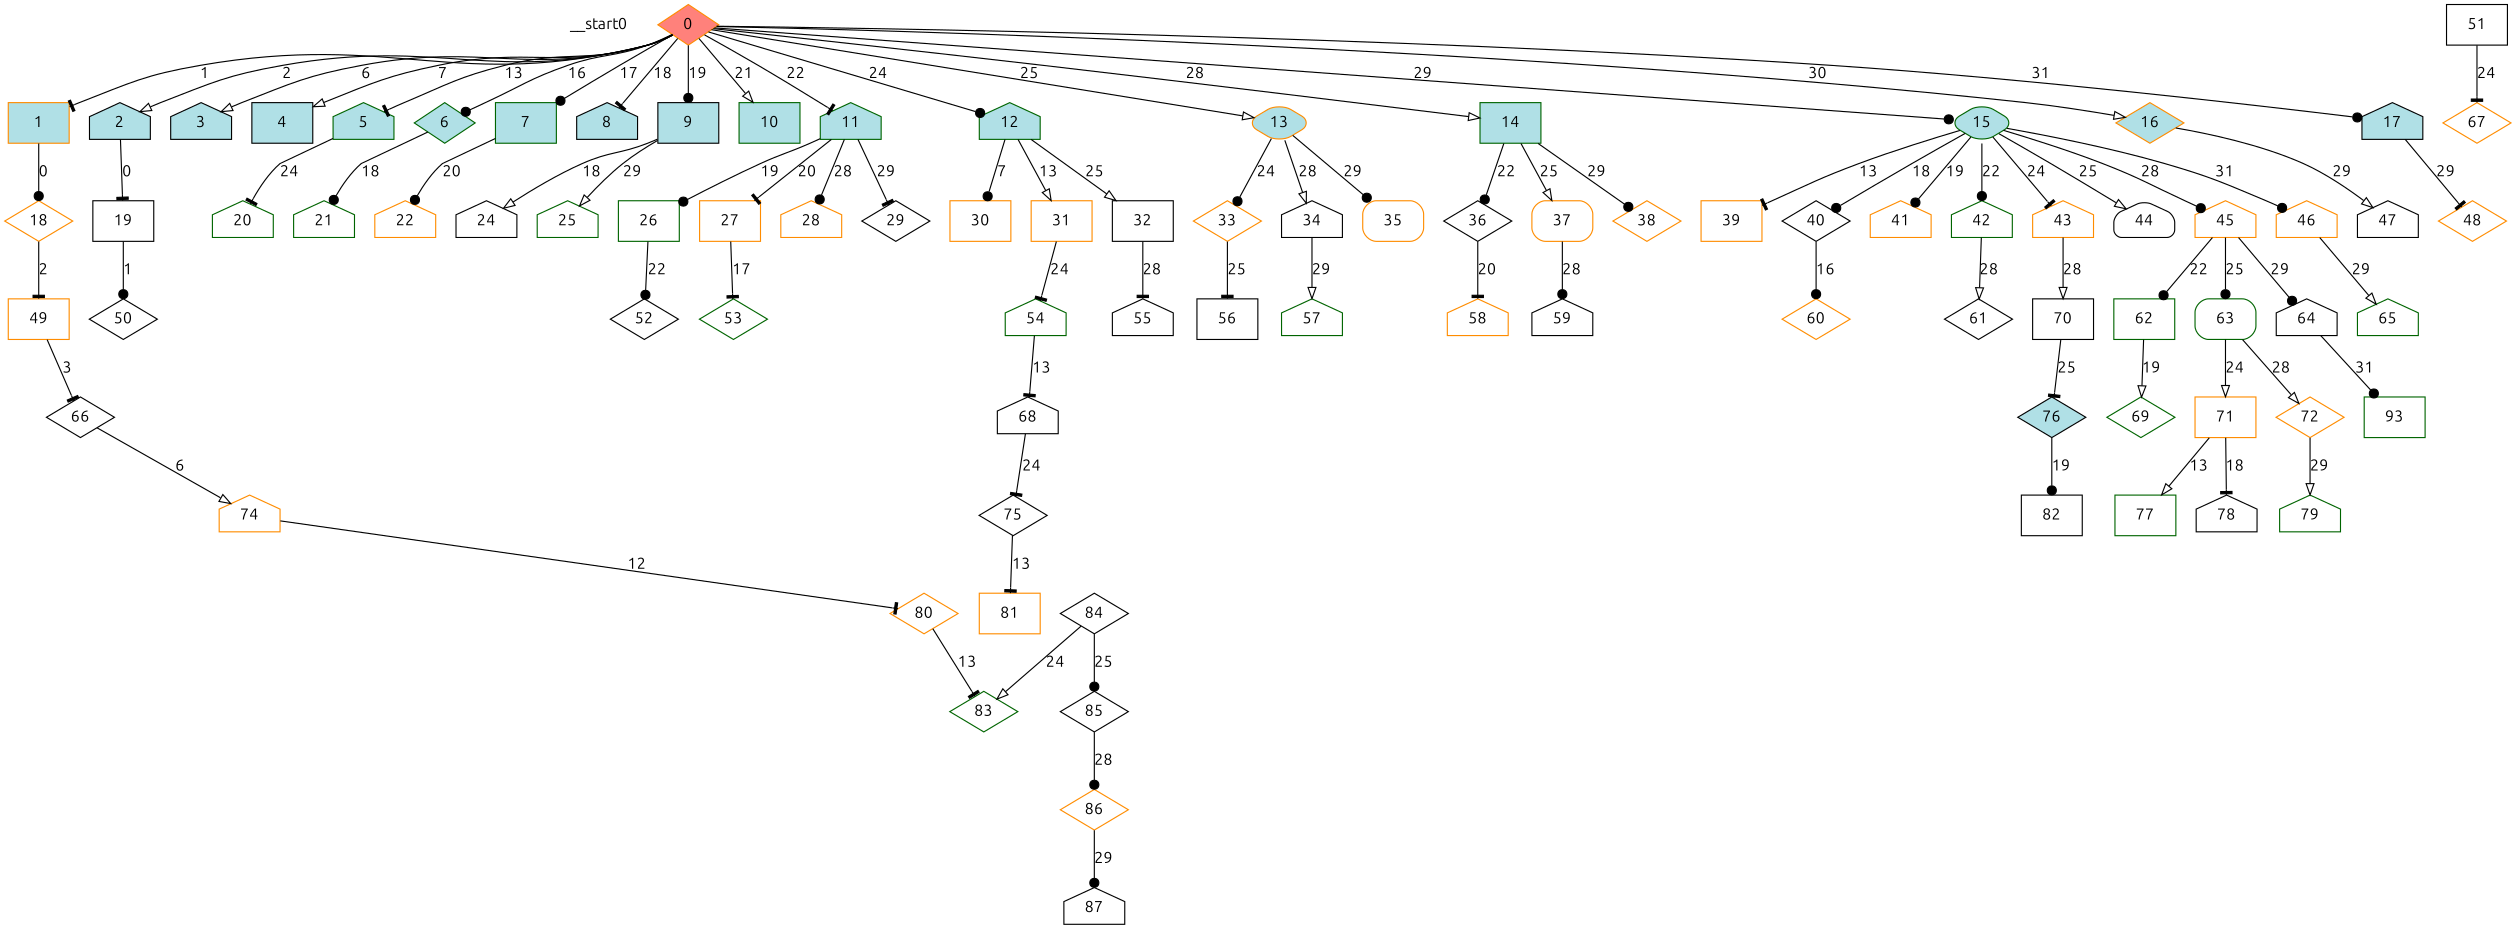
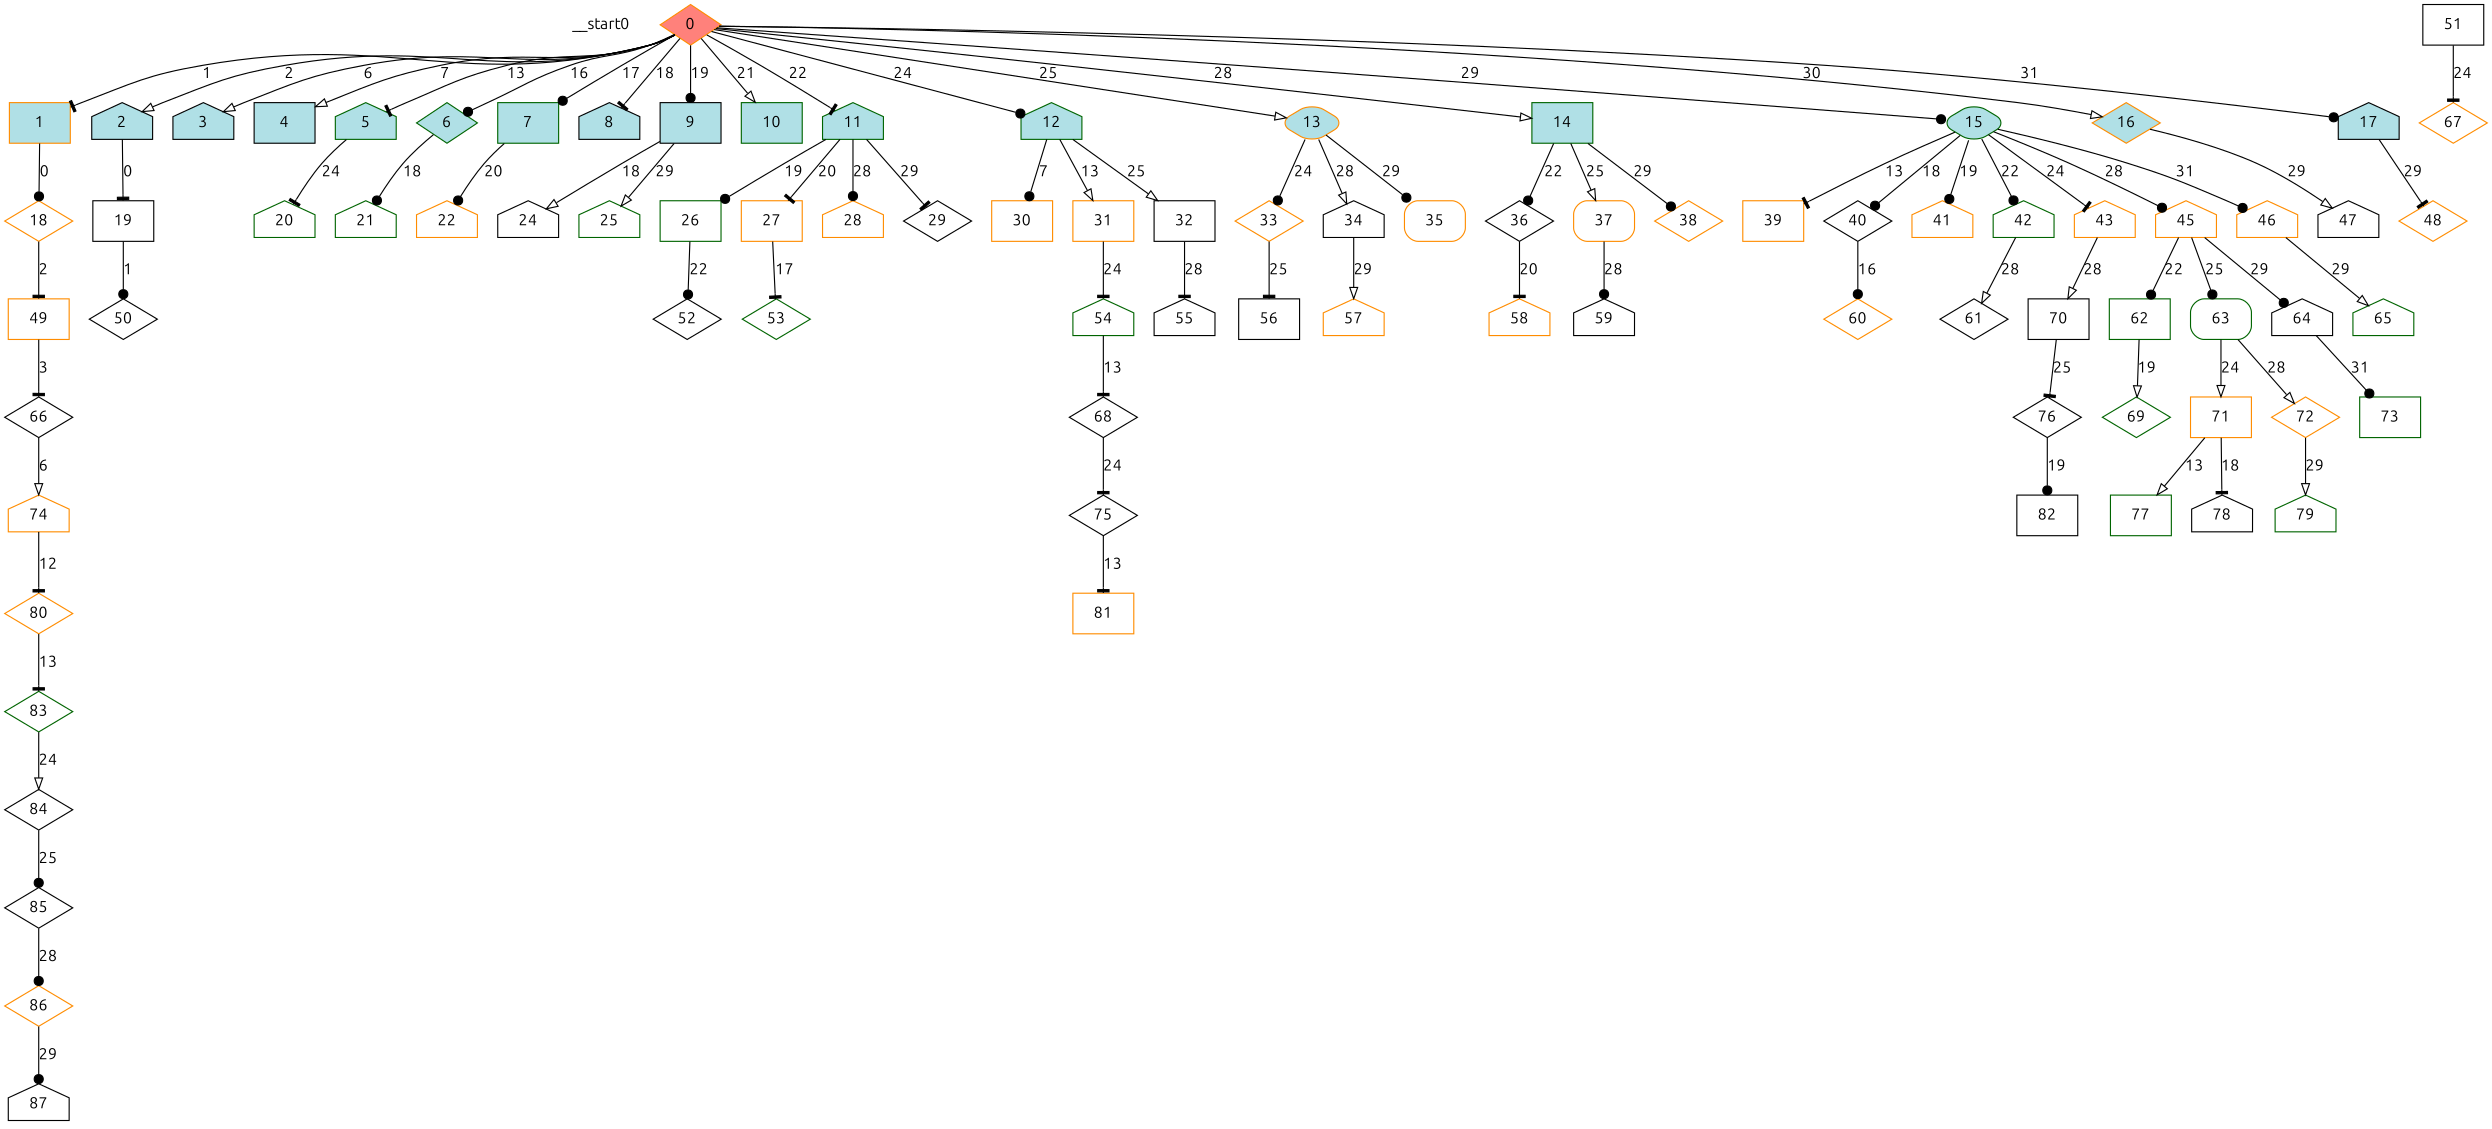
node "44": removed
node "57": color darkgreen -> darkorange
node "68": shape house -> diamond
node "76": fillcolor powderblue -> white
node "93": label "93" -> "73"
edge "84" -> "83": reversed
